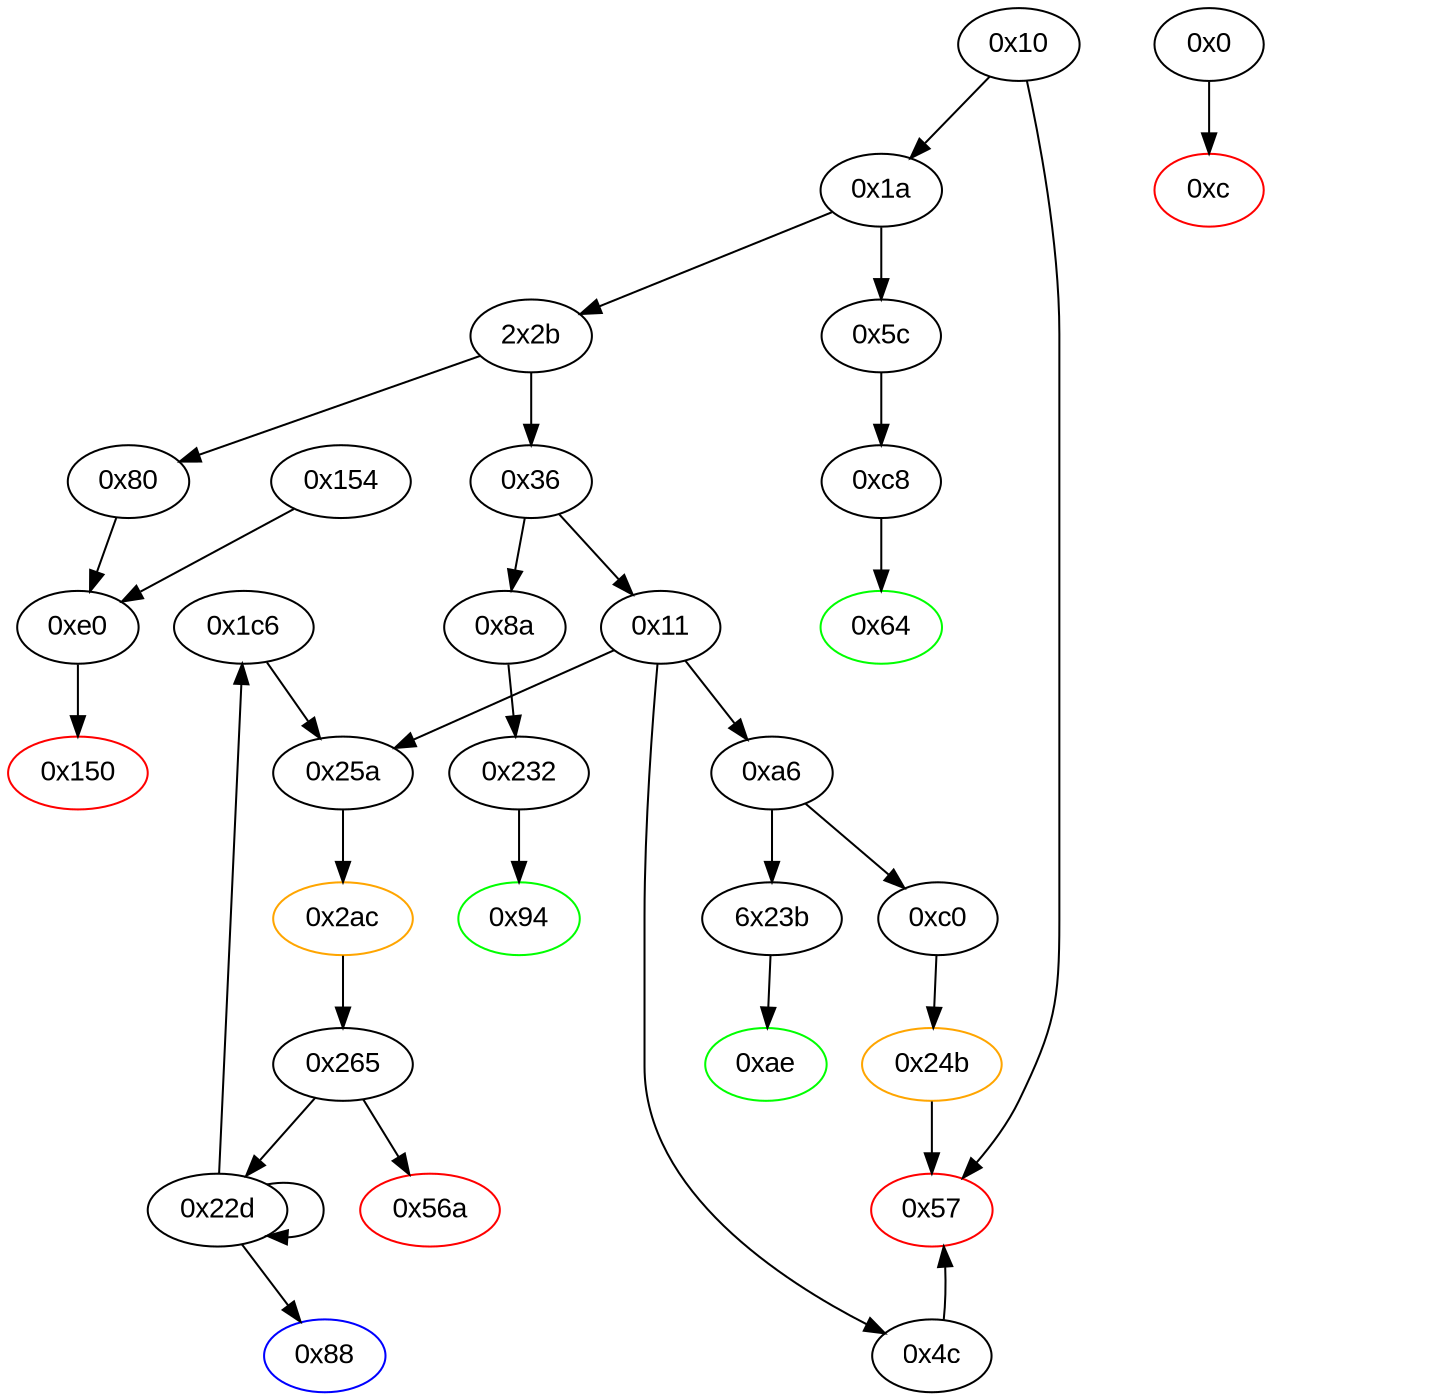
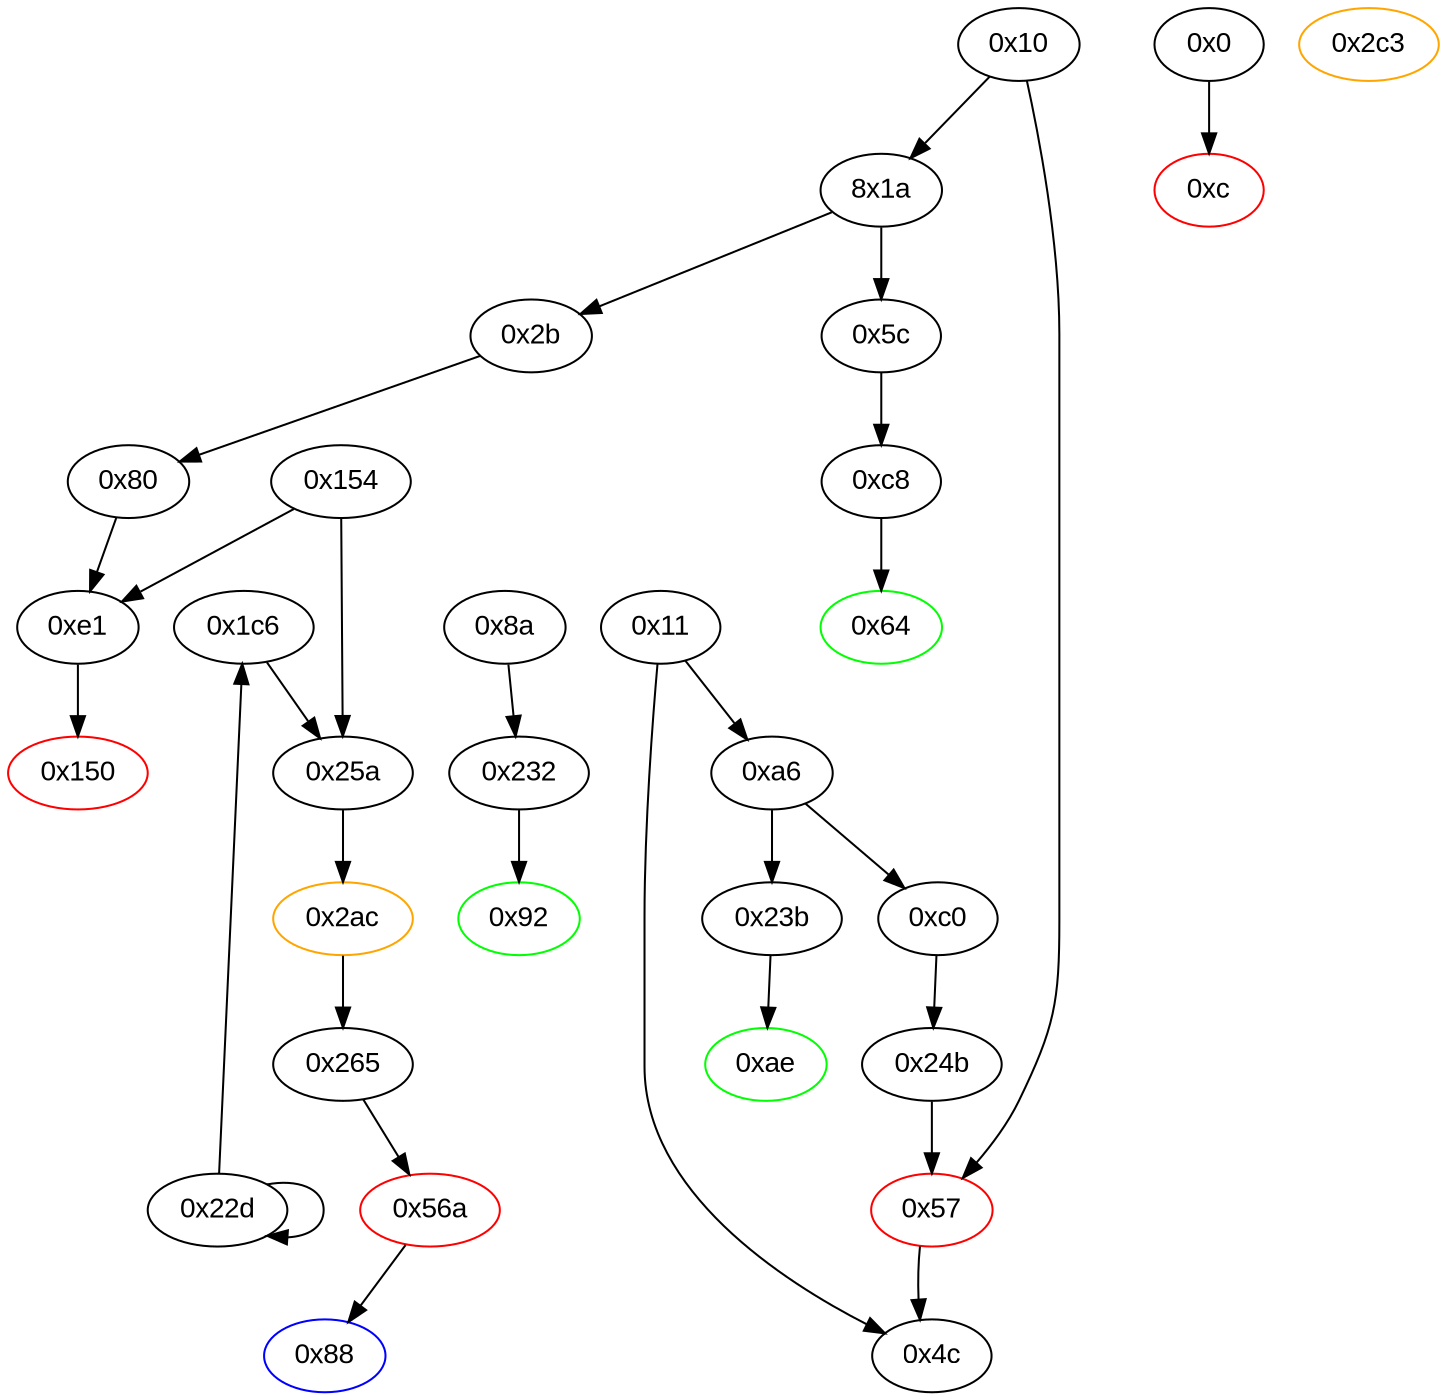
node "0x2c3": added
node "0x1a": label "0x1a" -> "8x1a"
node "2x2b": label "2x2b" -> "0x2b"
node "0x36": removed
node "0xe0": label "0xe0" -> "0xe1"
edge "0x11" -> "0x25a": now "0x154" -> "0x25a"
node "0x94": label "0x94" -> "0x92"
node "6x23b": label "6x23b" -> "0x23b"
node "0x24b": color orange -> black
edge "0x265" -> "0x22d": removed
edge "0x22d" -> "0x88": now "0x56a" -> "0x88"
edge "0x4c" -> "0x57": reversed
